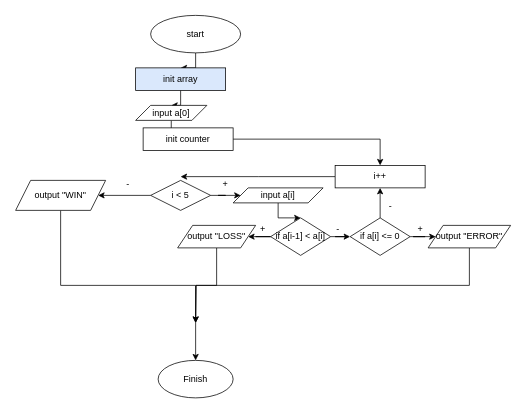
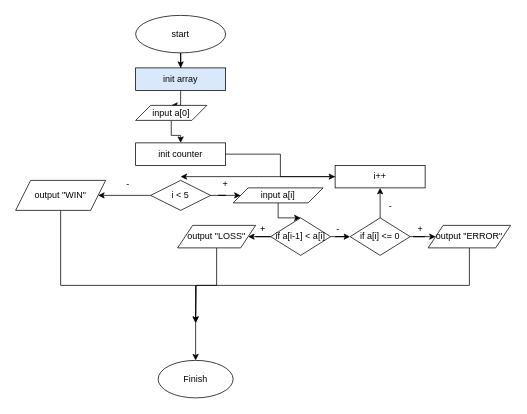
node "start": moved (195, 34) -> (180, 34)
node "init counter": moved (188, 139) -> (180, 154)
